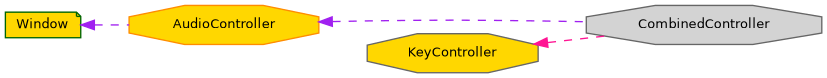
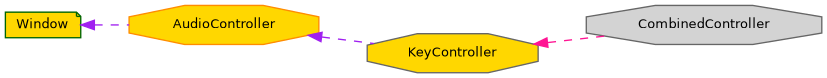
edge "CombinedController" -> "AudioController": now "KeyController" -> "AudioController"
